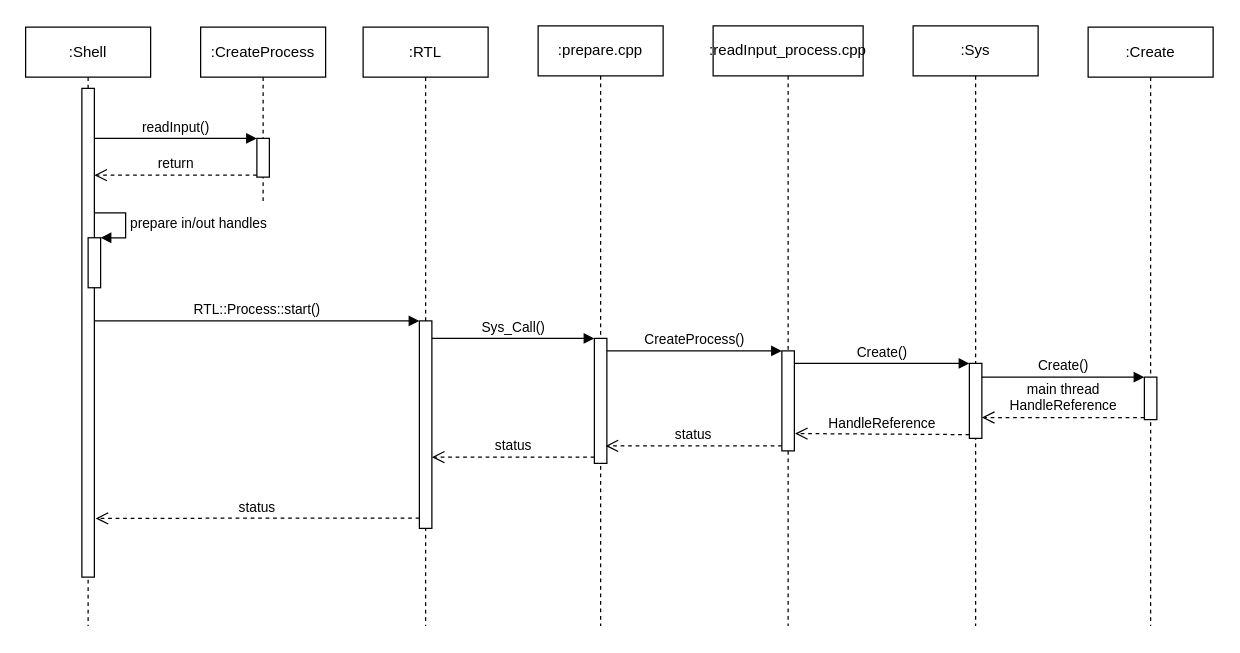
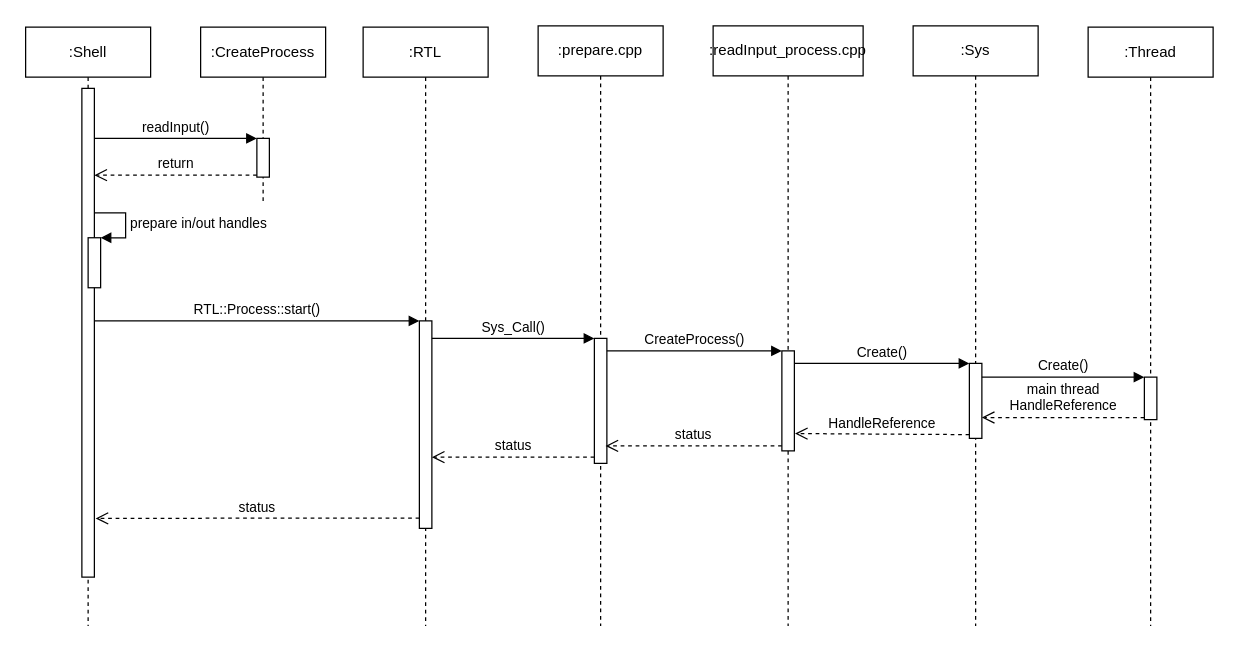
node ":Create": label ":Create" -> ":Thread"
